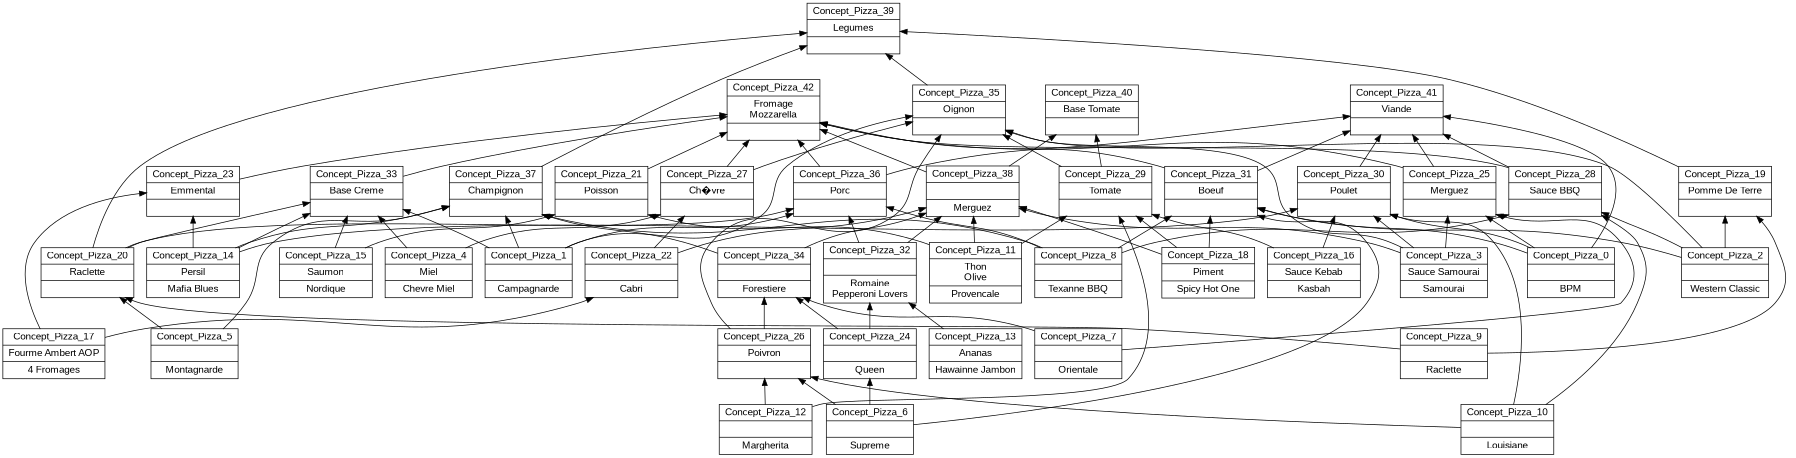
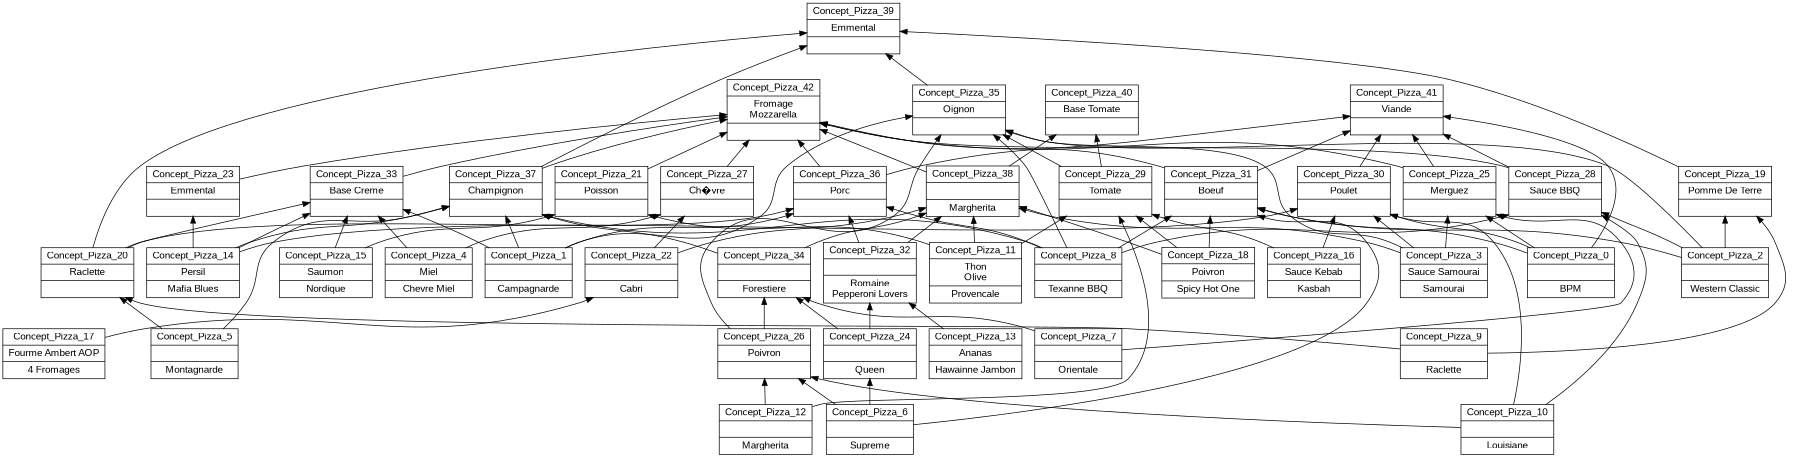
node "Concept_Pizza_39": text "Legumes" -> "Emmental"
edge "Concept_Pizza_37" -> "Concept_Pizza_42": added
edge "Concept_Pizza_27" -> "Concept_Pizza_35": now "Concept_Pizza_8" -> "Concept_Pizza_35"
node "Concept_Pizza_38": text "Merguez" -> "Margherita"
edge "Concept_Pizza_17" -> "Concept_Pizza_23": removed
node "Concept_Pizza_18": text "Piment" -> "Poivron"
